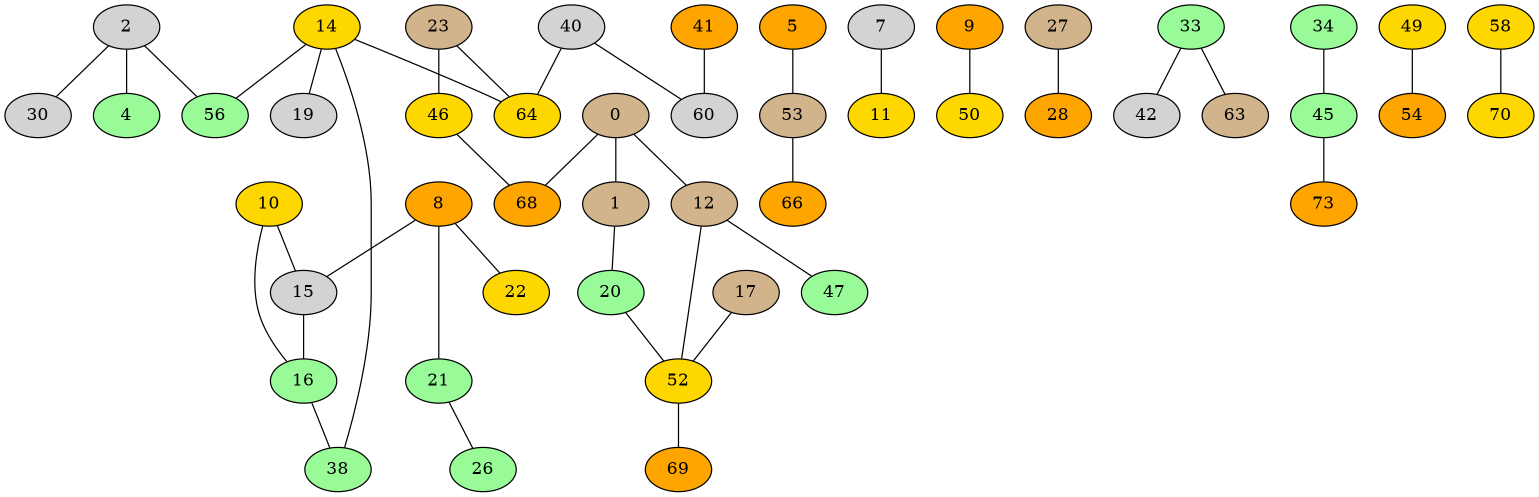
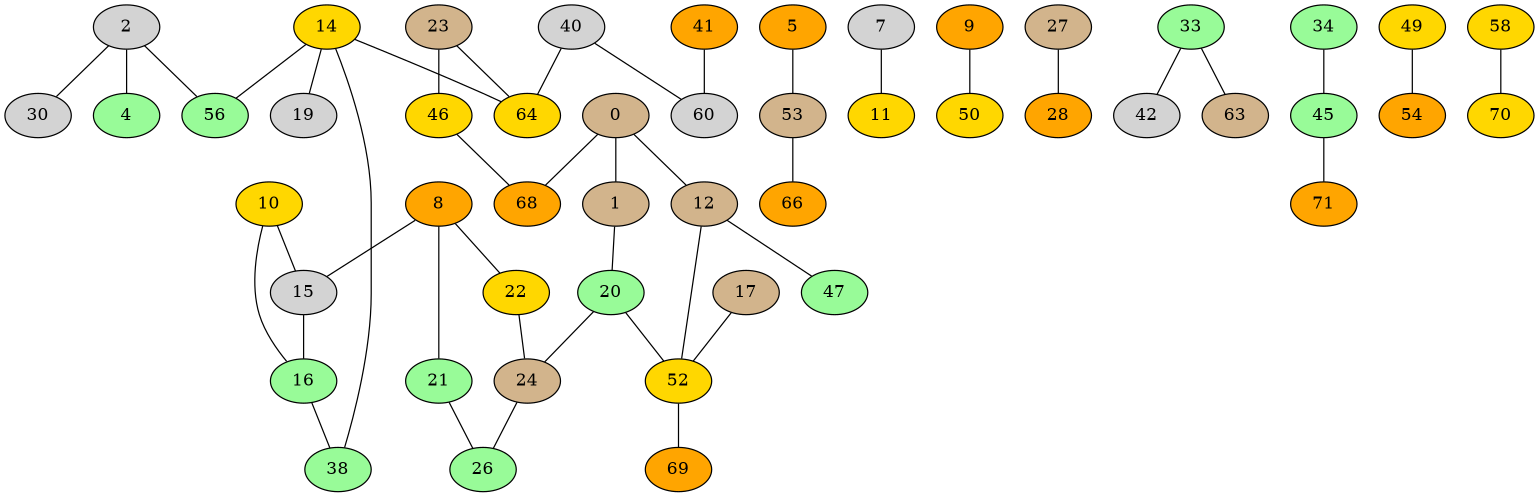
node "73": label "73" -> "71"
node "24": added
